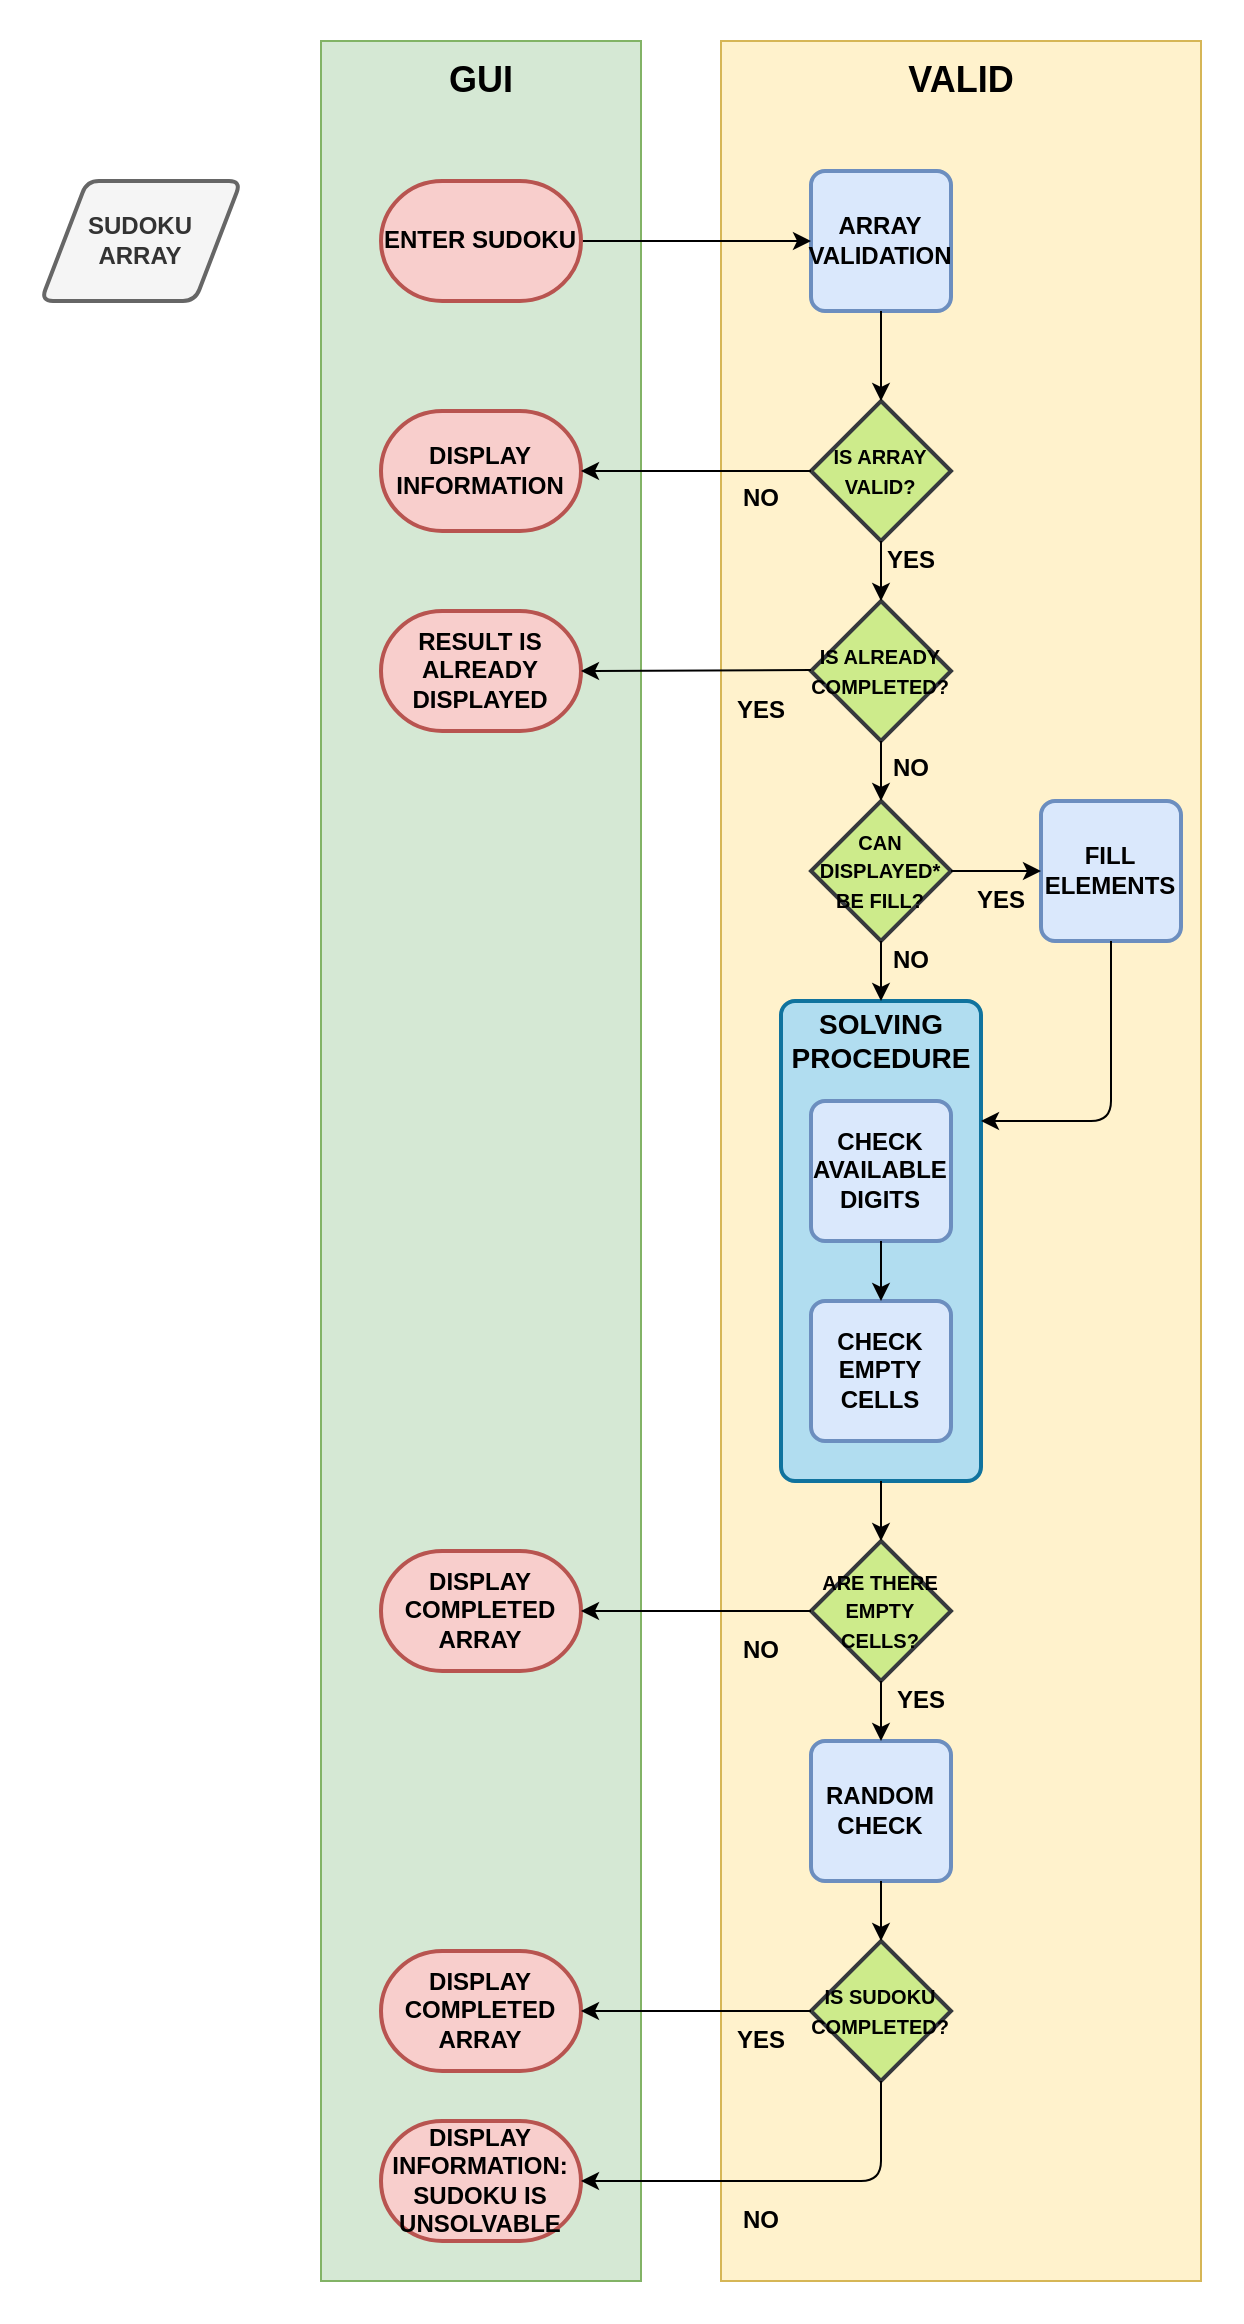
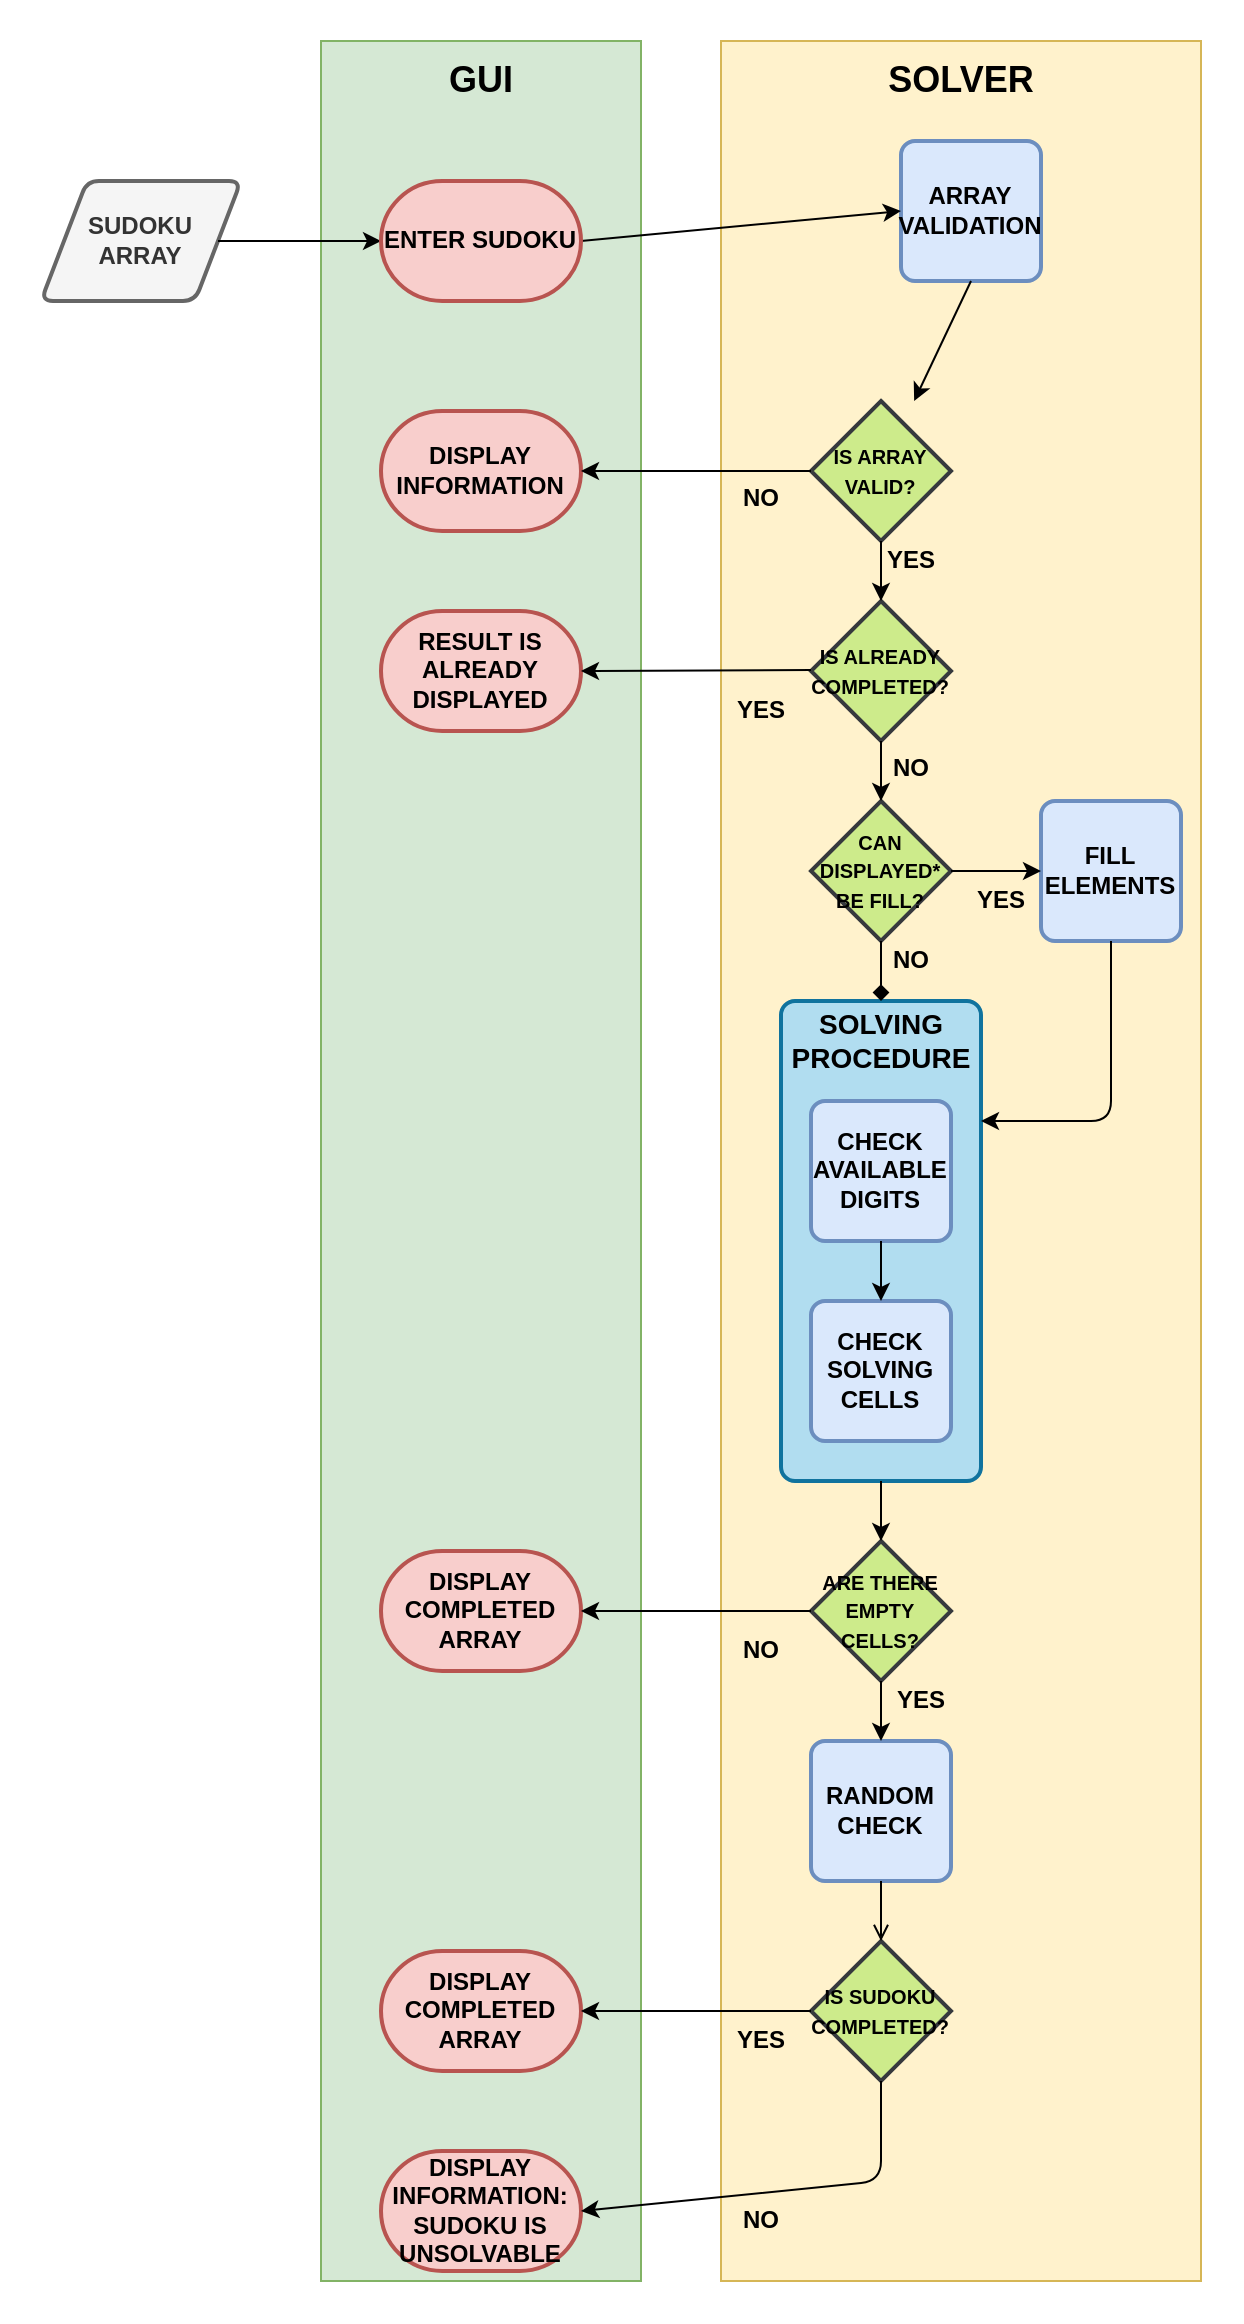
node "VALID": label "VALID" -> "SOLVER"
edge "SUDOKU ARRAY" -> "ENTER SUDOKU": added
node "ARRAY VALIDATION": moved (881, 241) -> (971, 211)
edge "CAN DISPLAYED* BE FILL?" -> "SOLVING PROCEDURE": arrowhead classic -> diamond
node "CHECK EMPTY CELLS": label "CHECK EMPTY CELLS" -> "CHECK SOLVING CELLS"
edge "RANDOM CHECK" -> "IS SUDOKU COMPLETED?": arrowhead classic -> open
node "DISPLAY INFORMATION: SUDOKU IS UNSOLVABLE": moved (481, 2181) -> (481, 2211)
